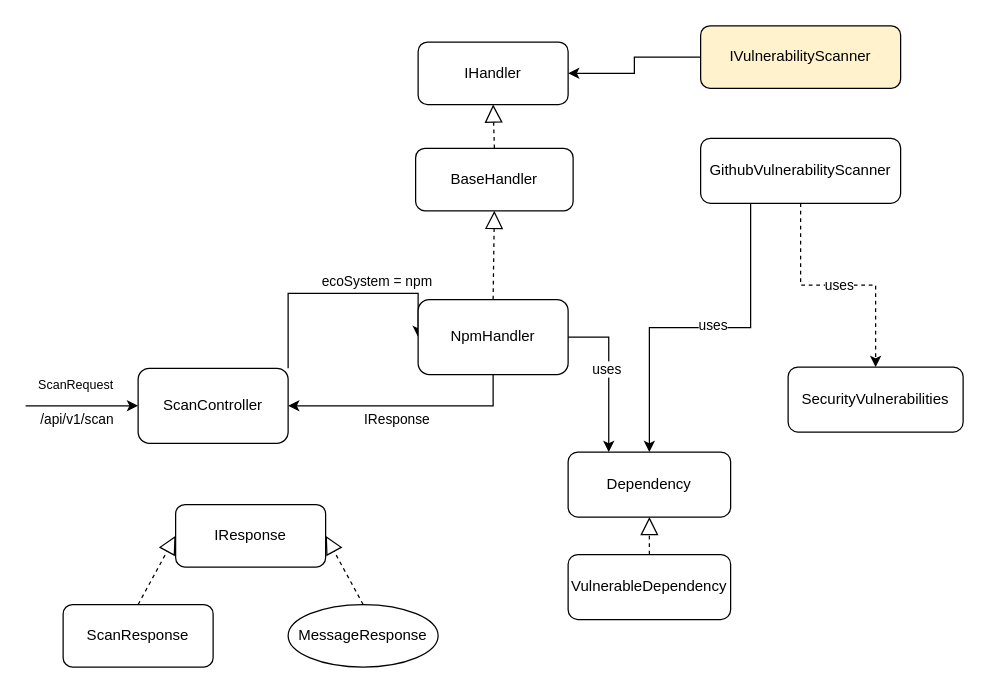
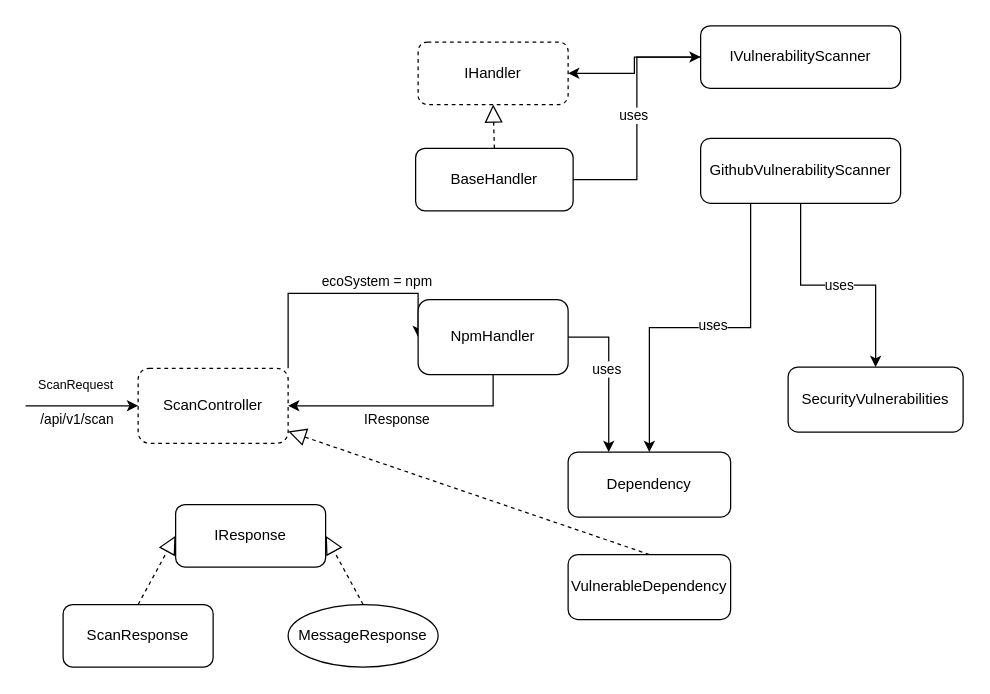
node "IVulnerabilityScanner": fillcolor #fff2cc -> #ffffff
node "IHandler": style solid -> dashed
edge "BaseHandler" -> "IVulnerabilityScanner": added, label "uses"
edge "GithubVulnerabilityScanner" -> "SecurityVulnerabilities": style dashed -> solid
edge "NpmHandler" -> "BaseHandler": removed
node "ScanController": style solid -> dashed
edge "VulnerableDependency" -> "Dependency": now "VulnerableDependency" -> "ScanController"
